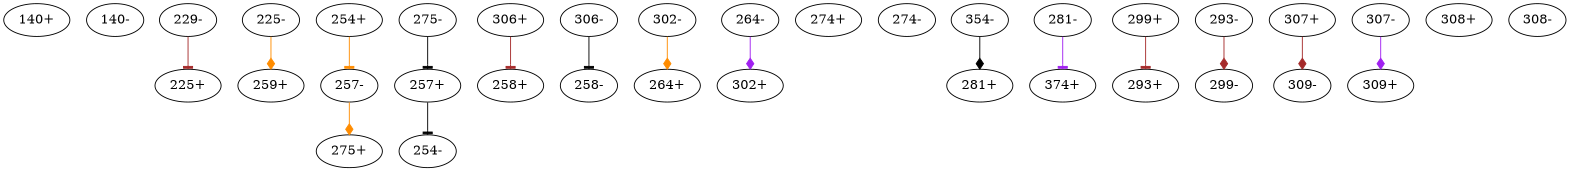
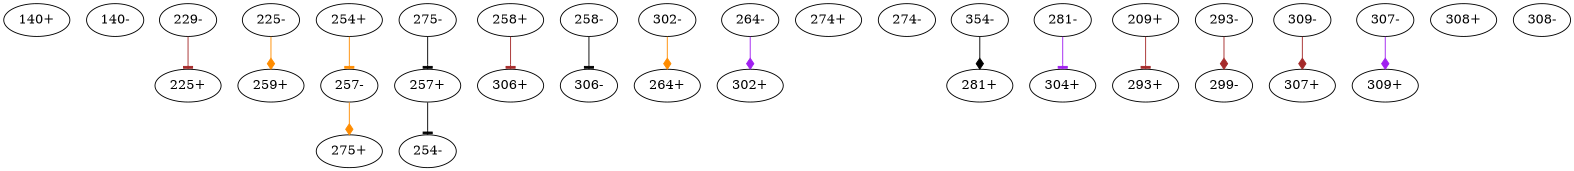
node "299+": label "299+" -> "209+"
edge "307+" -> "309-": reversed
edge "306+" -> "258+": reversed
edge "306-" -> "258-": reversed
node "374+": label "374+" -> "304+"
